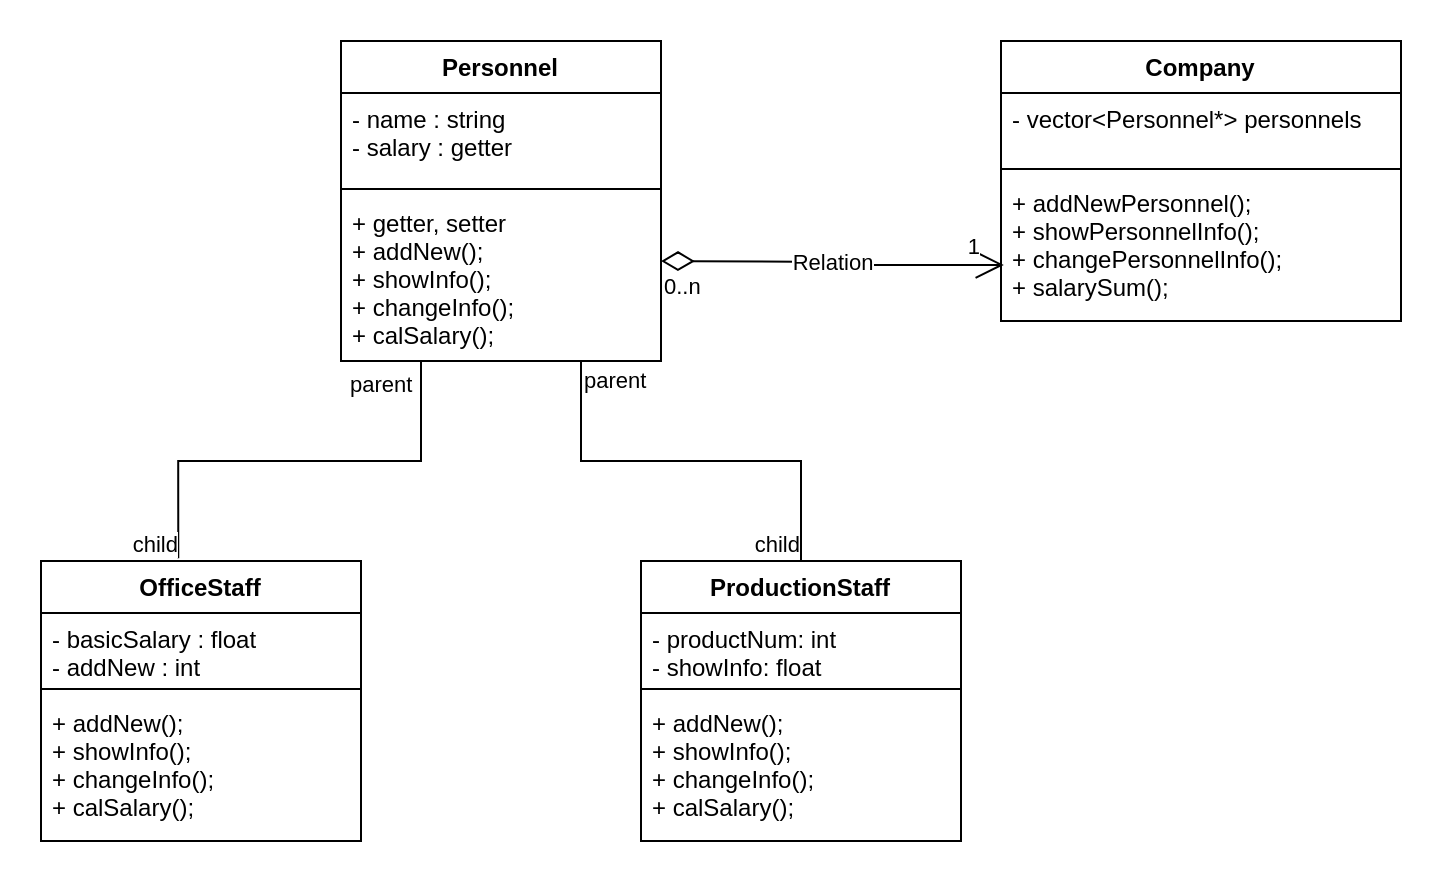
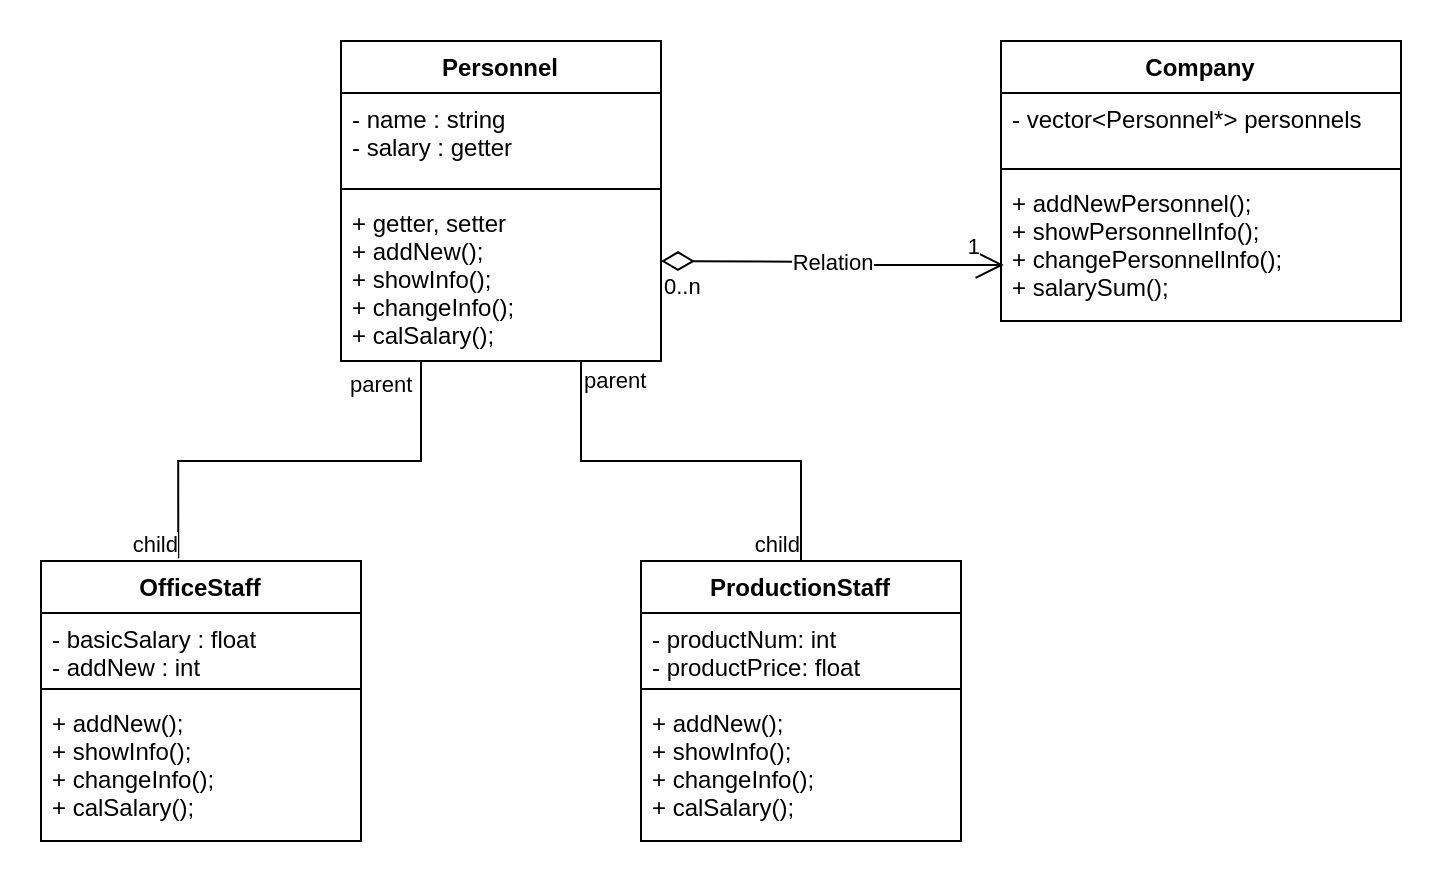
node "- productNum: int - showInfo: float": label "- productNum: int - showInfo: float" -> "- productNum: int - productPrice: float"
